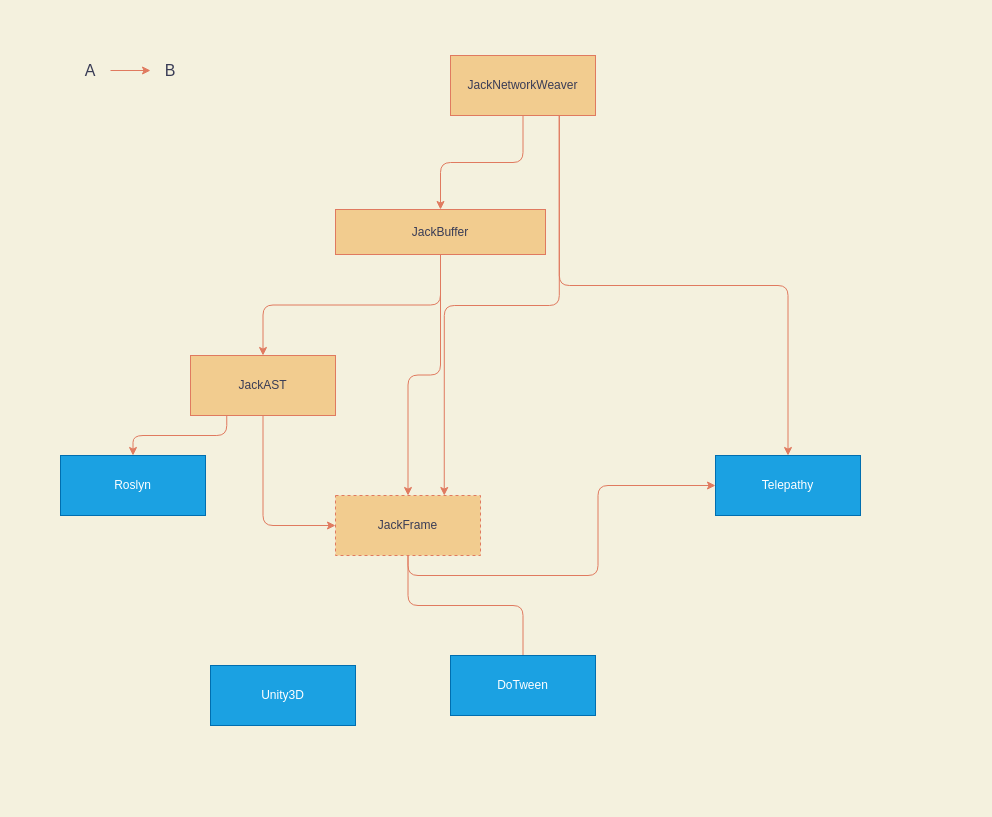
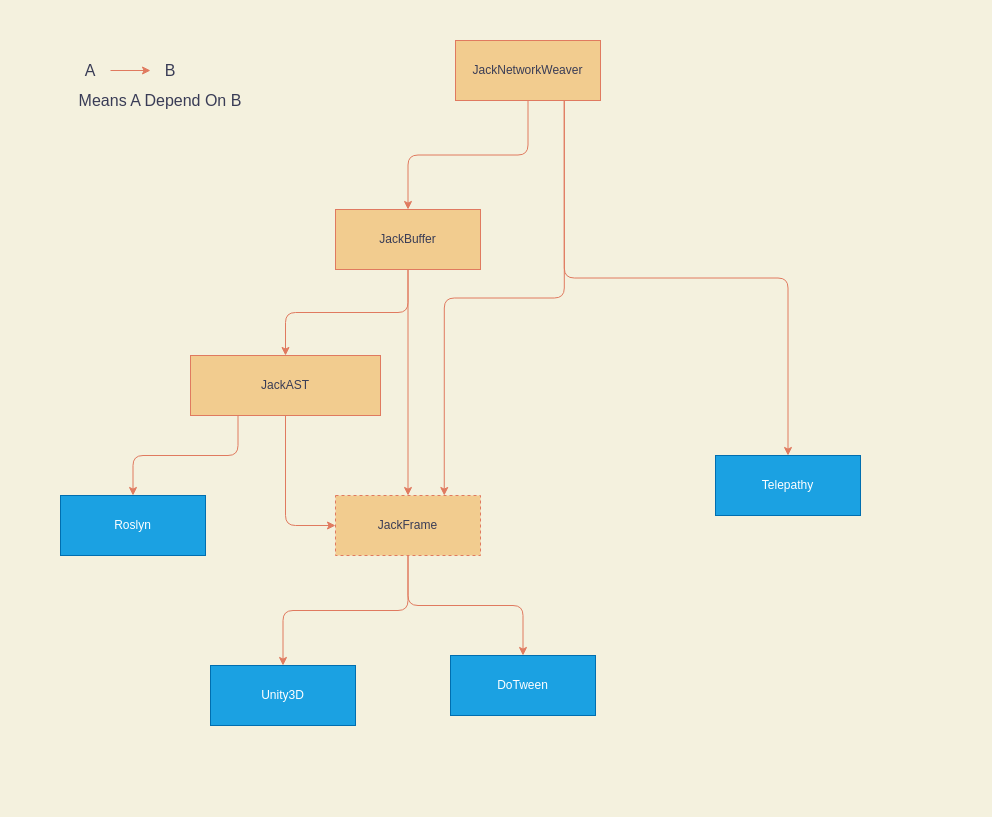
node "JackNetworkWeaver": moved (523, 86) -> (528, 71)
node "Means A Depend On B": added
node "JackBuffer": size 210x45 -> 145x60
node "JackAST": size 145x60 -> 190x60
node "Roslyn": moved (133, 486) -> (133, 526)
edge "JackFrame" -> "Telepathy": now "JackFrame" -> "Unity3D"
edge "JackFrame" -- "DoTween": arrowhead none -> classic
